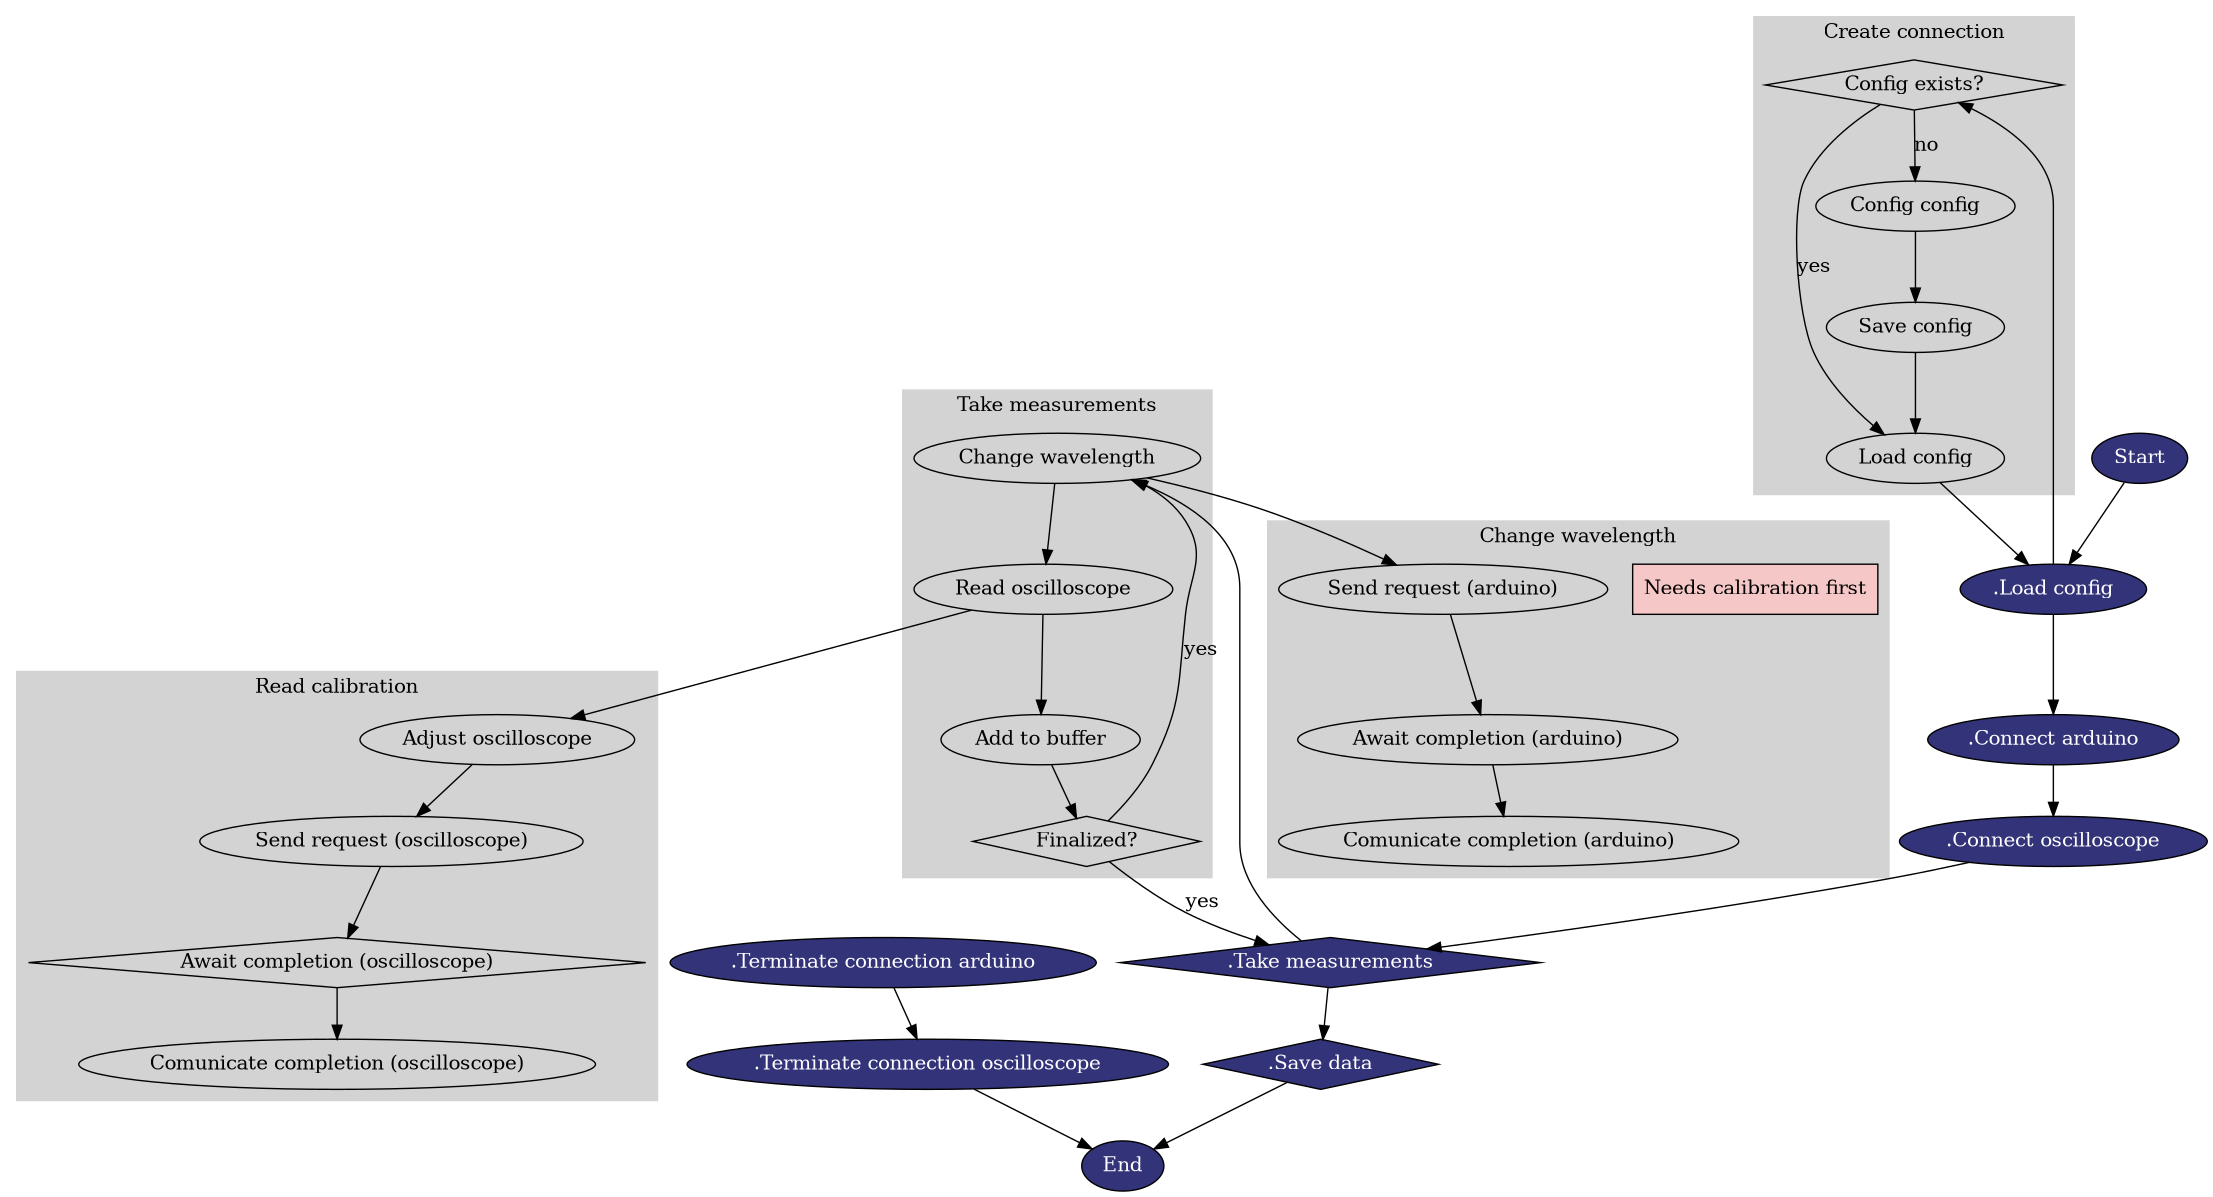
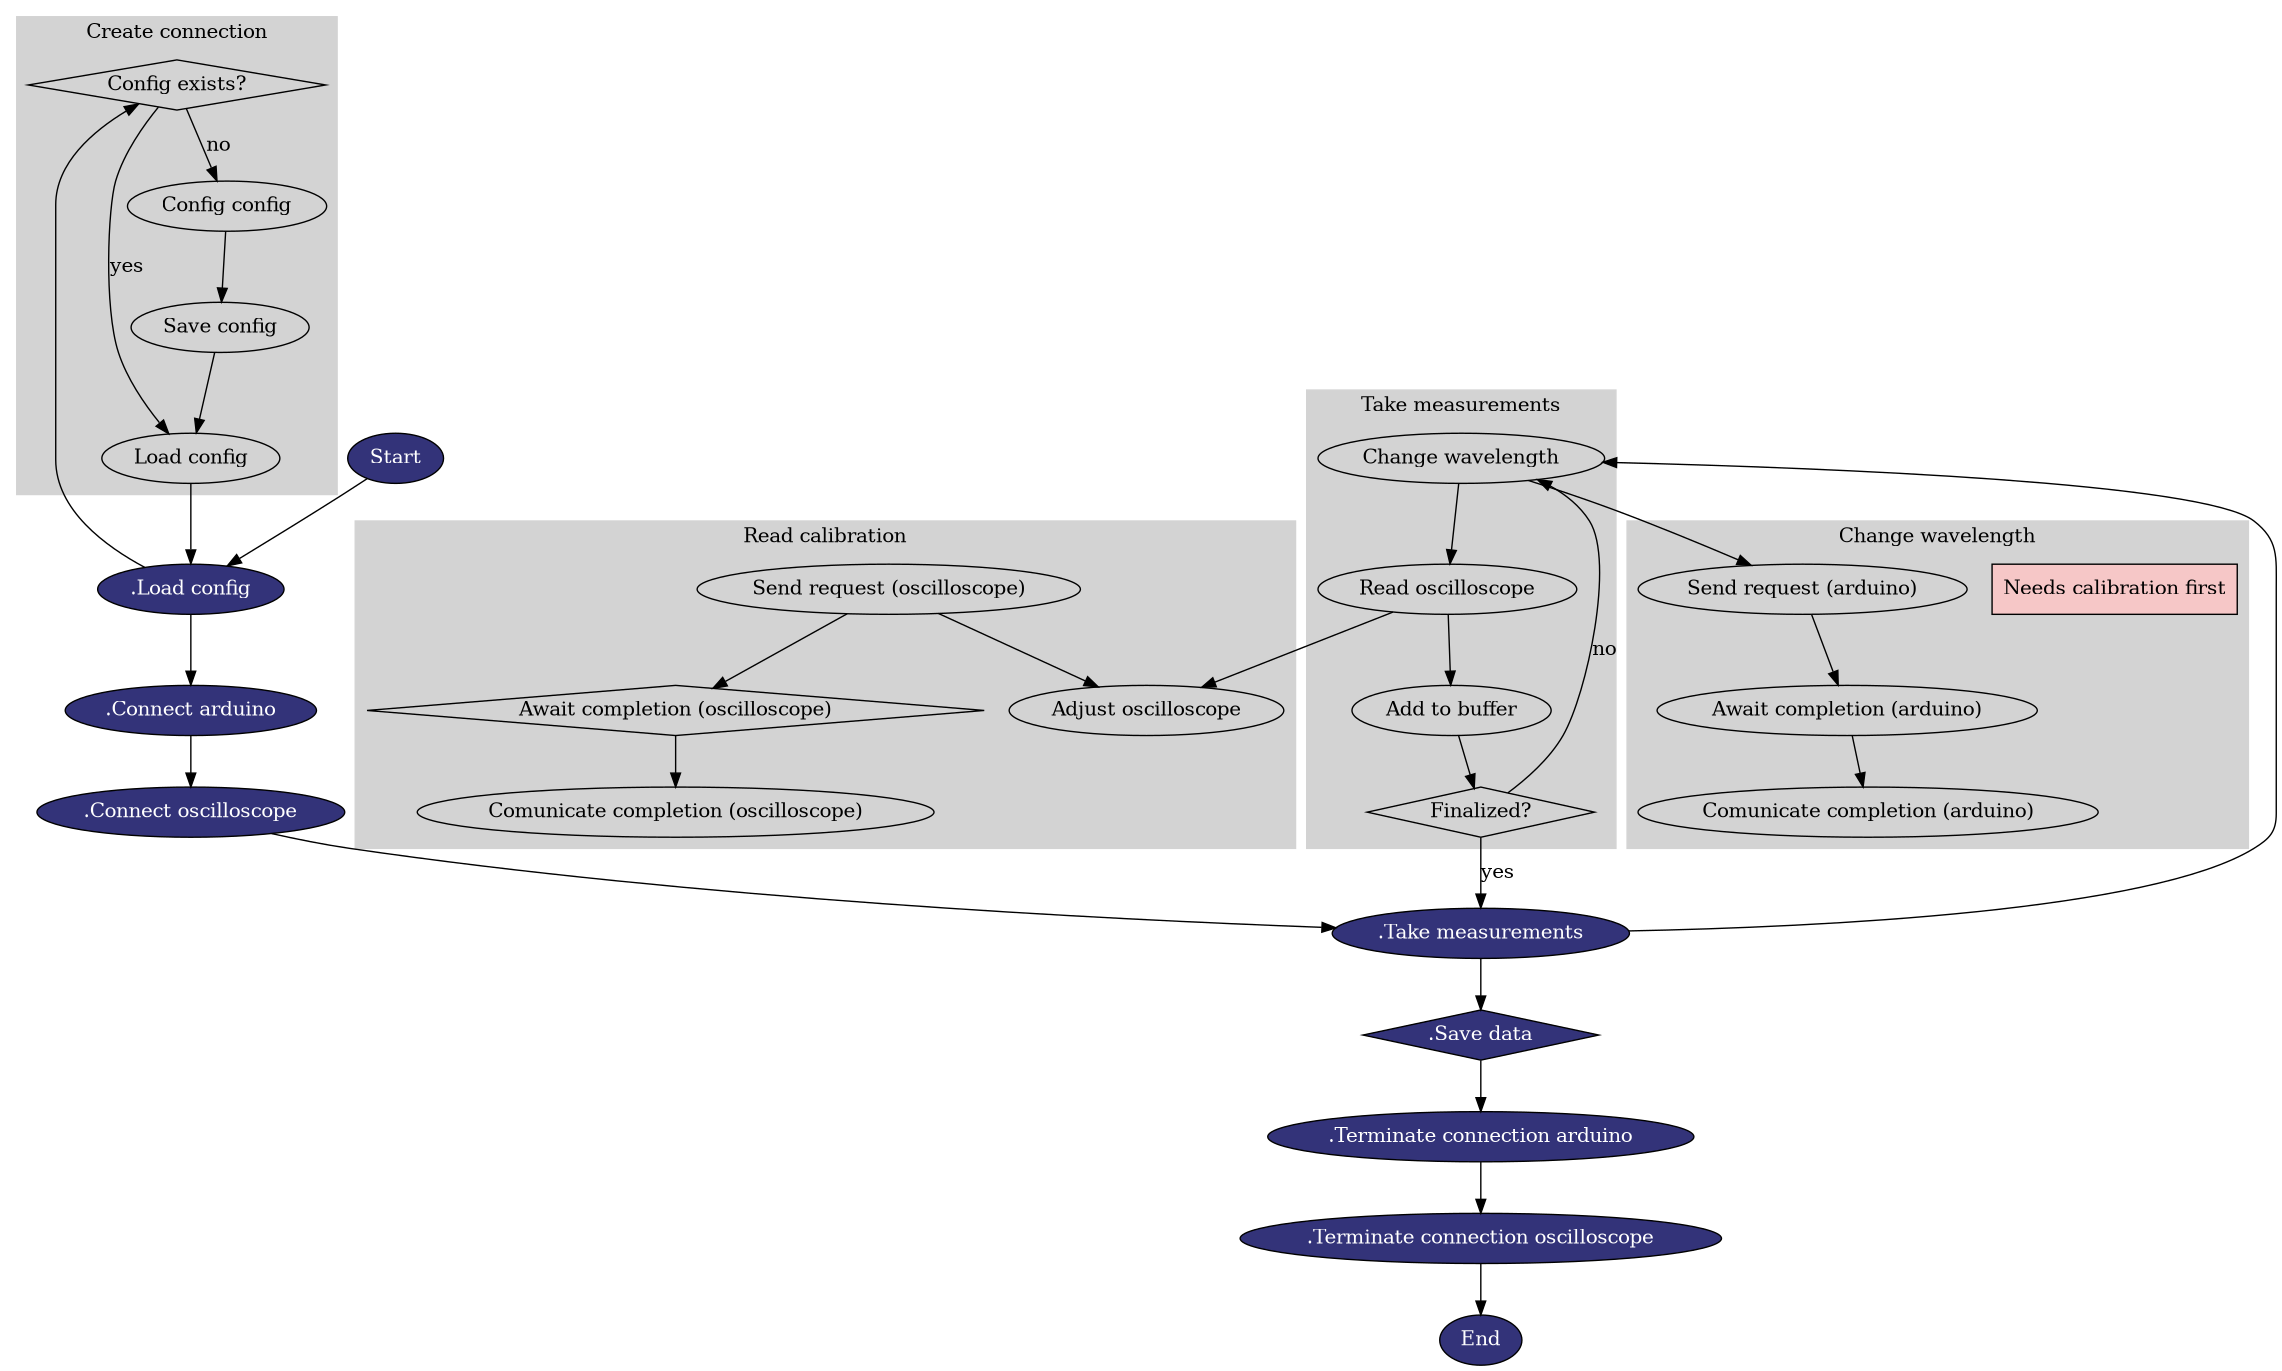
edge "Finalized?" -> "Change wavelength": label "yes" -> "no"
edge "Adjust oscilloscope" -> "Send request (oscilloscope)": reversed
node ".Take measurements": shape diamond -> ellipse
edge ".Save data" -> "End": now ".Save data" -> ".Terminate connection arduino"
